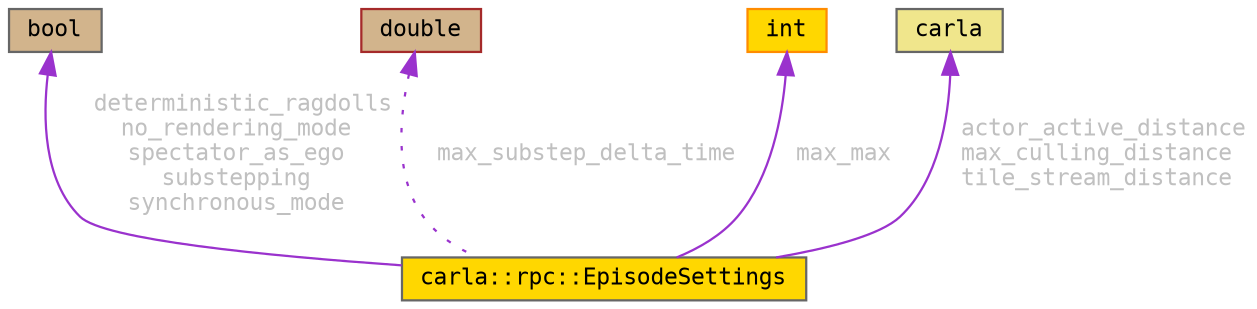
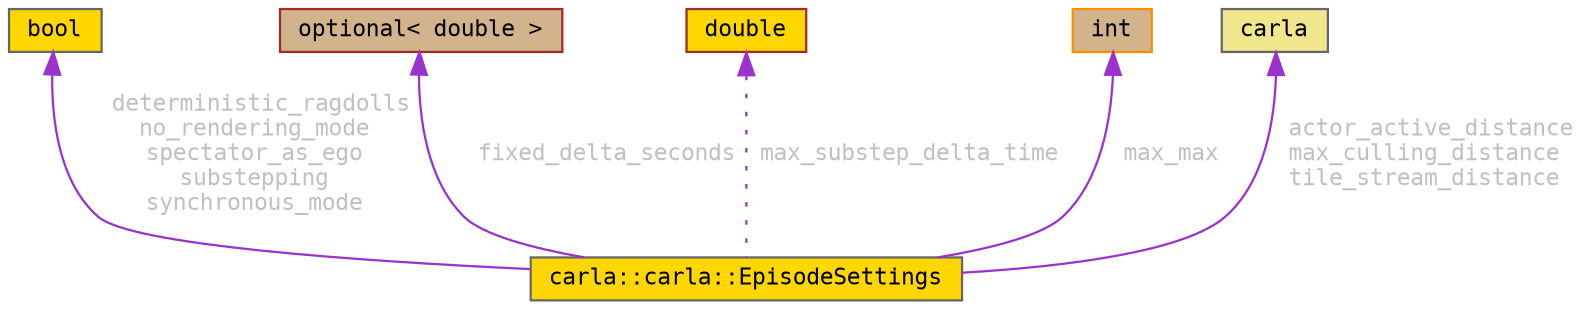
node "bool": fillcolor tan -> gold
node "optional< double >": added
node "double": fillcolor tan -> gold
node "int": fillcolor gold -> tan
node "carla::rpc::EpisodeSettings": label "carla::rpc::EpisodeSettings" -> "carla::carla::EpisodeSettings"
